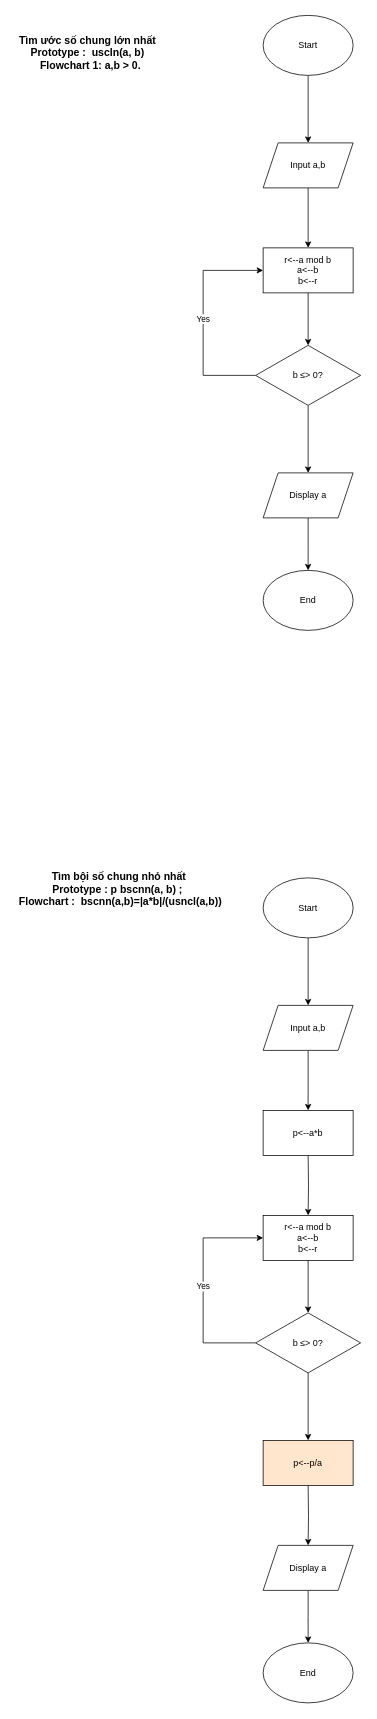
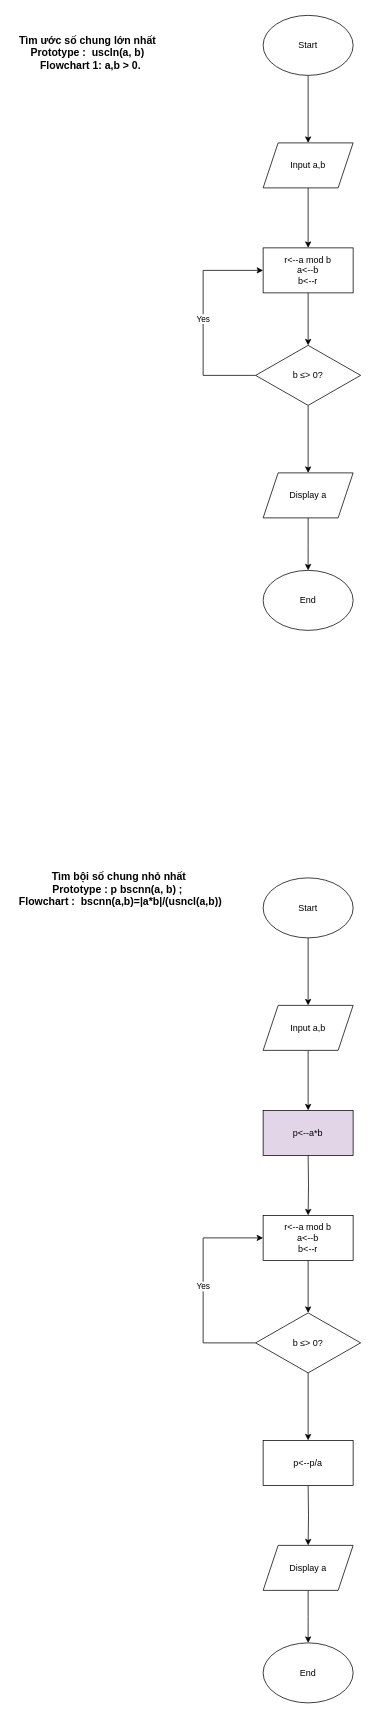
node "p<--a*b": fillcolor #ffffff -> #e1d5e7
node "p<--p/a": fillcolor #ffe6cc -> #ffffff
